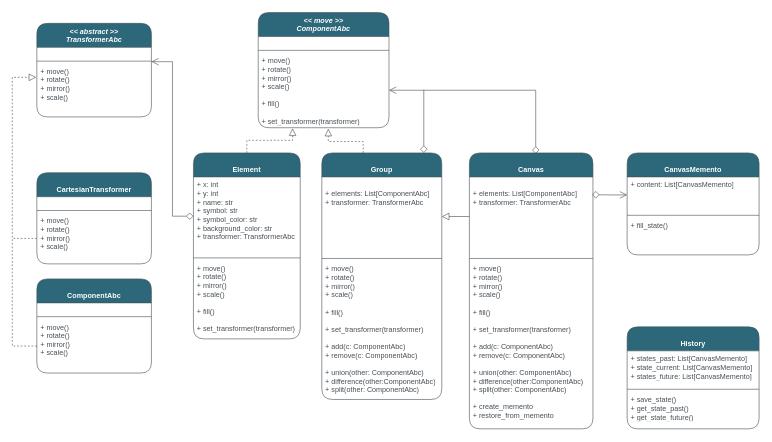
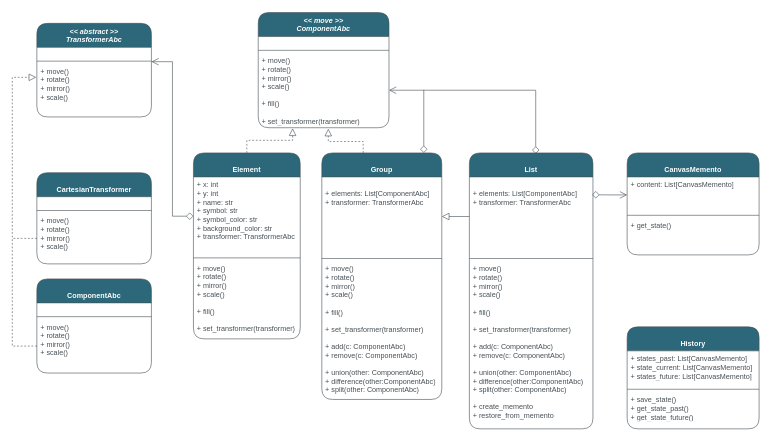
node "Canvas": label "Canvas" -> "List"
node "+ fill_state()": label "+ fill_state()" -> "+ get_state()"
